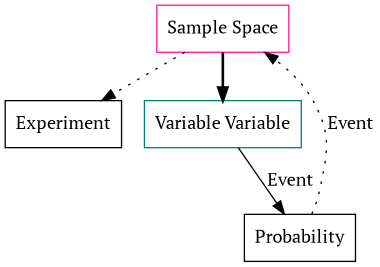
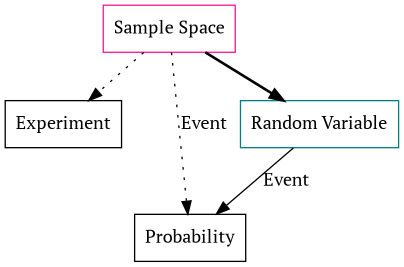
node "Variable Variable": label "Variable Variable" -> "Random Variable"
edge "Probability" -> "Sample Space": reversed
